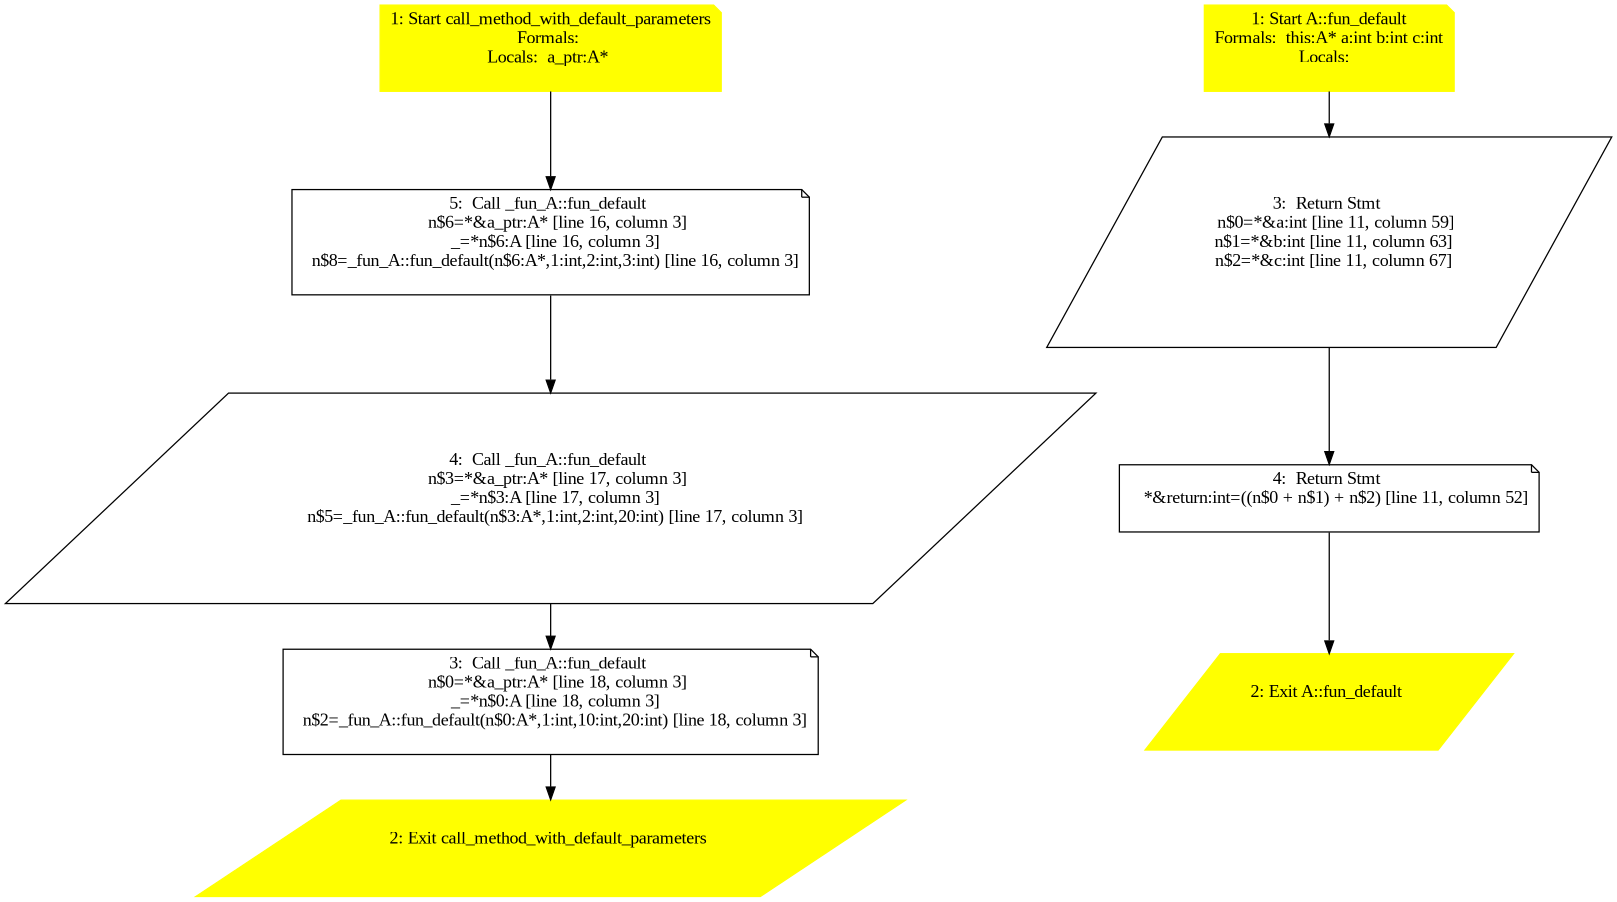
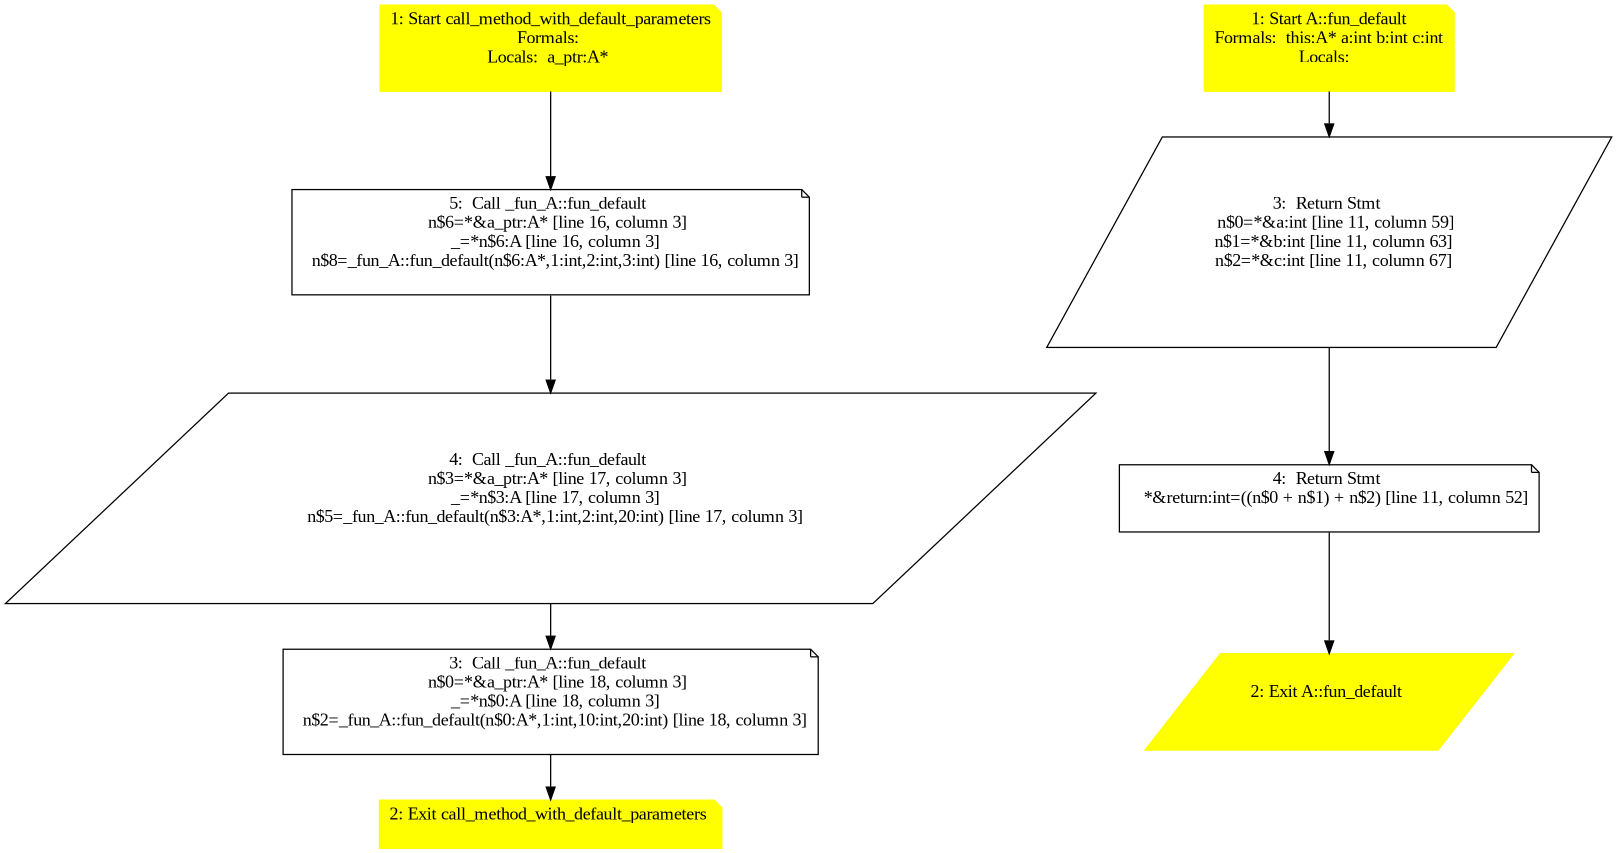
node "2: Exit call_method_with_default_parameters": shape parallelogram -> note
